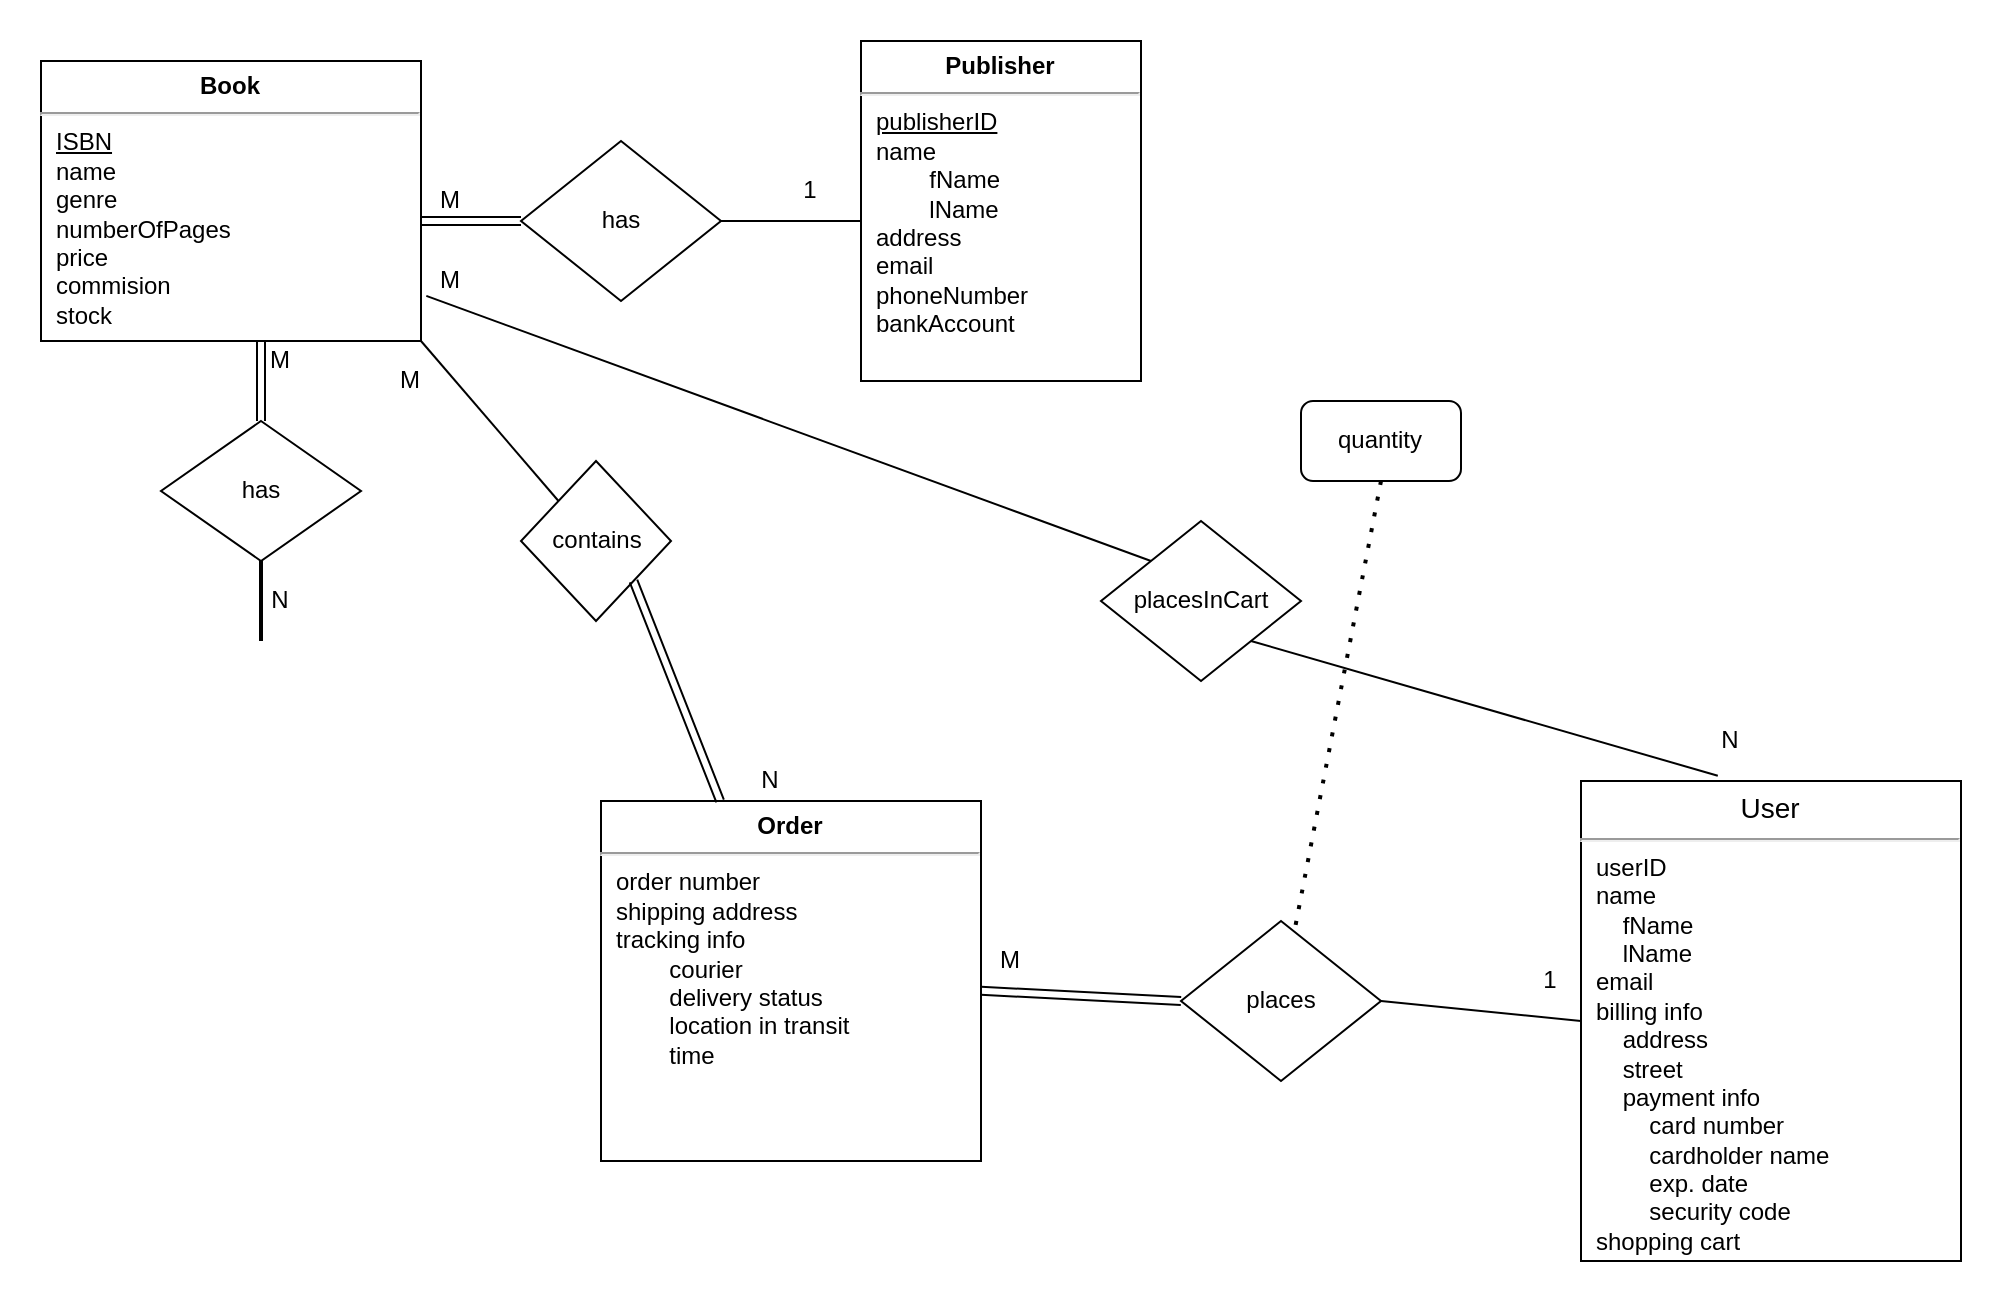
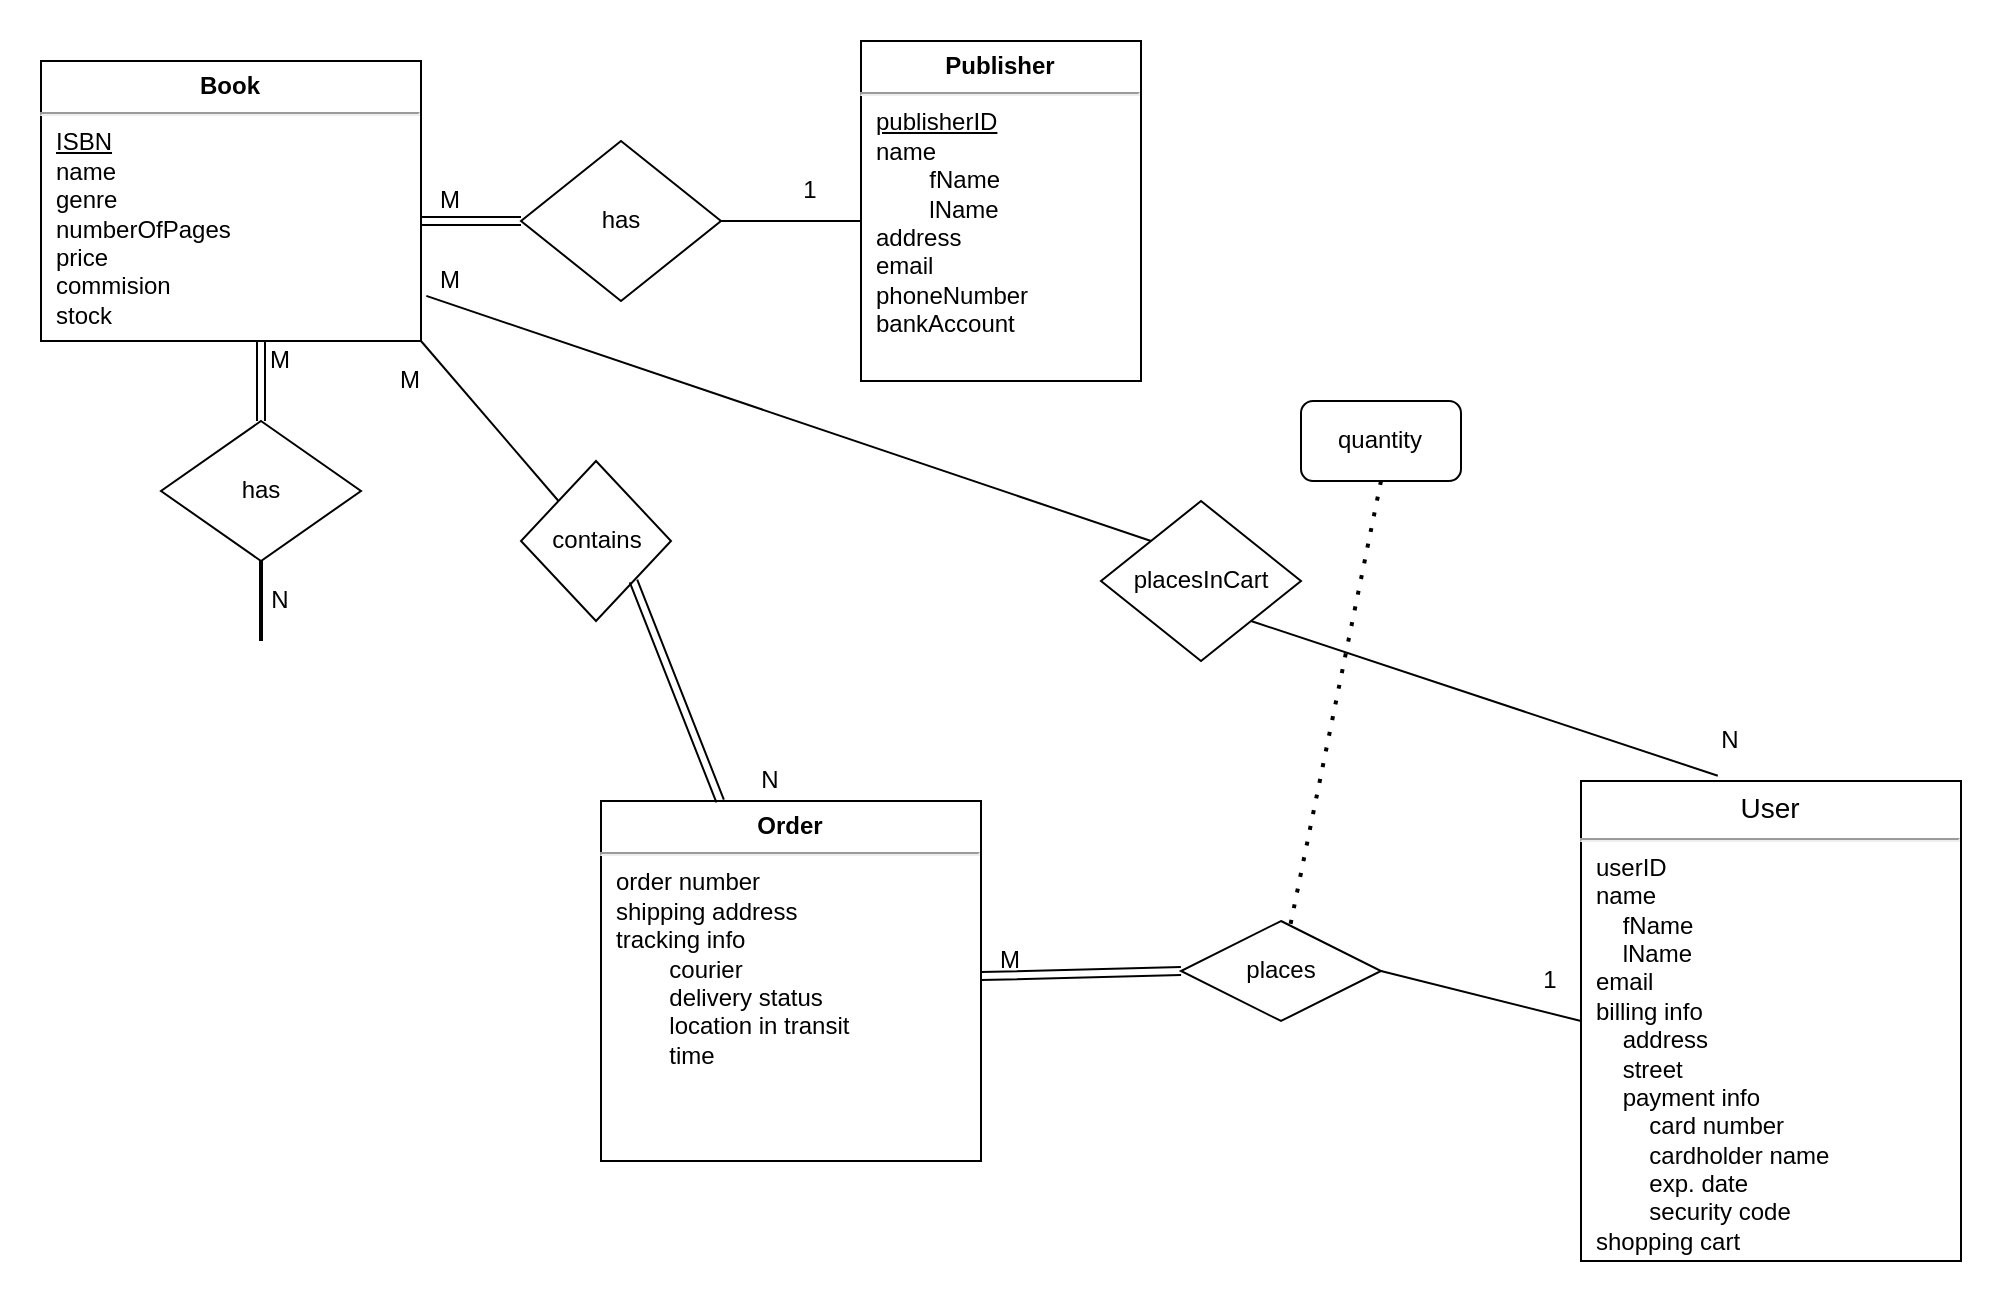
node "placesInCart": moved (1201, 601) -> (1201, 581)
node "places": size 200x160 -> 200x100
